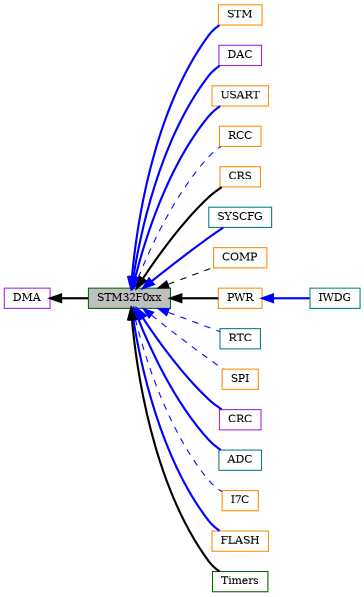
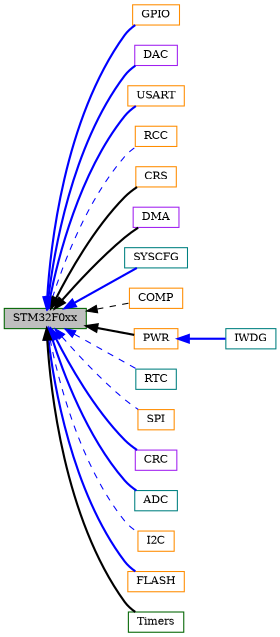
node "STM": label "STM" -> "GPIO"
edge "STM32F0xx" -> "DMA": reversed
node "I7C": label "I7C" -> "I2C"
